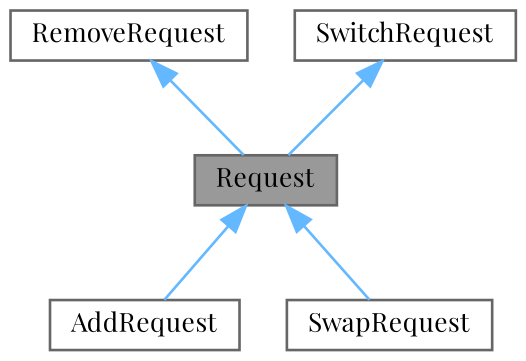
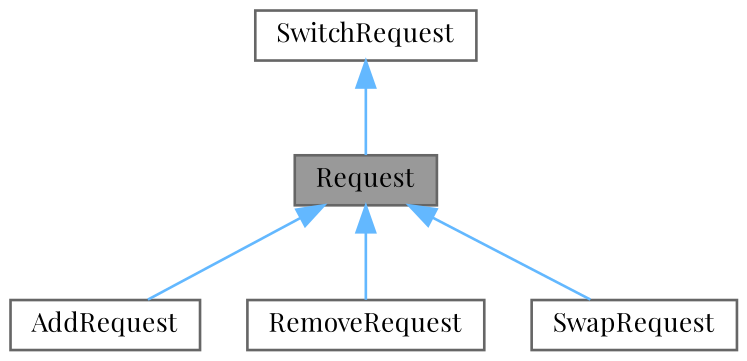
edge "Request" -> "RemoveRequest": reversed
